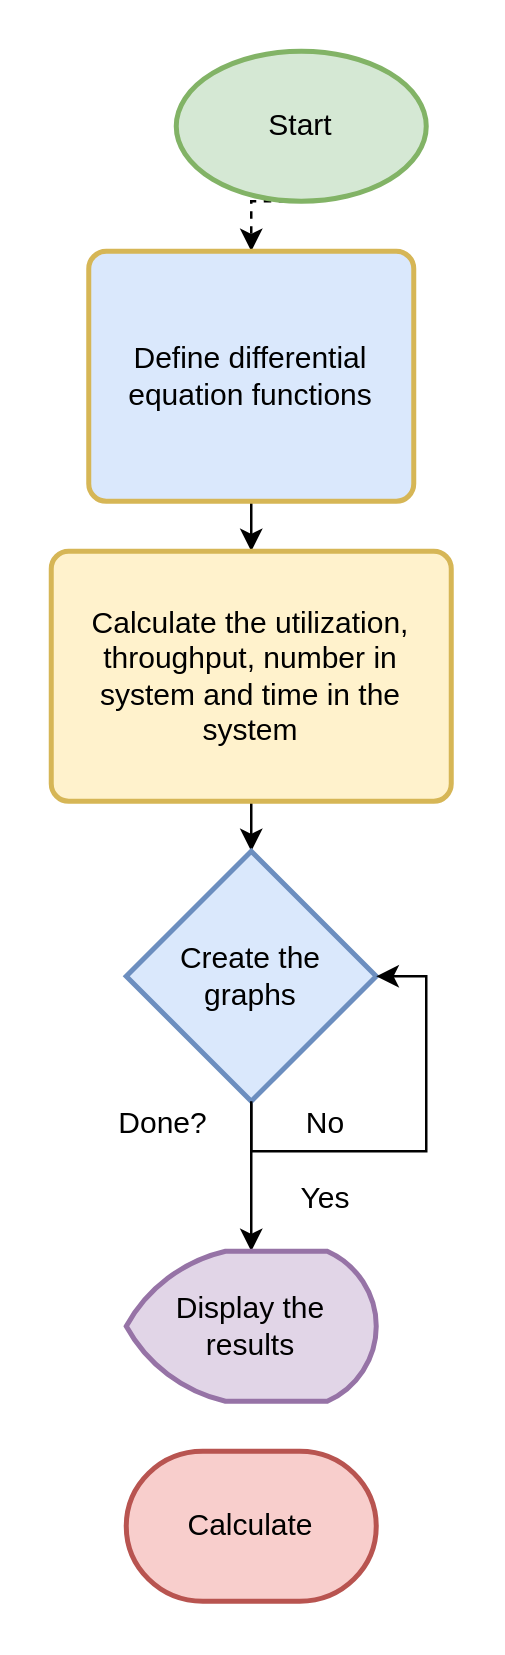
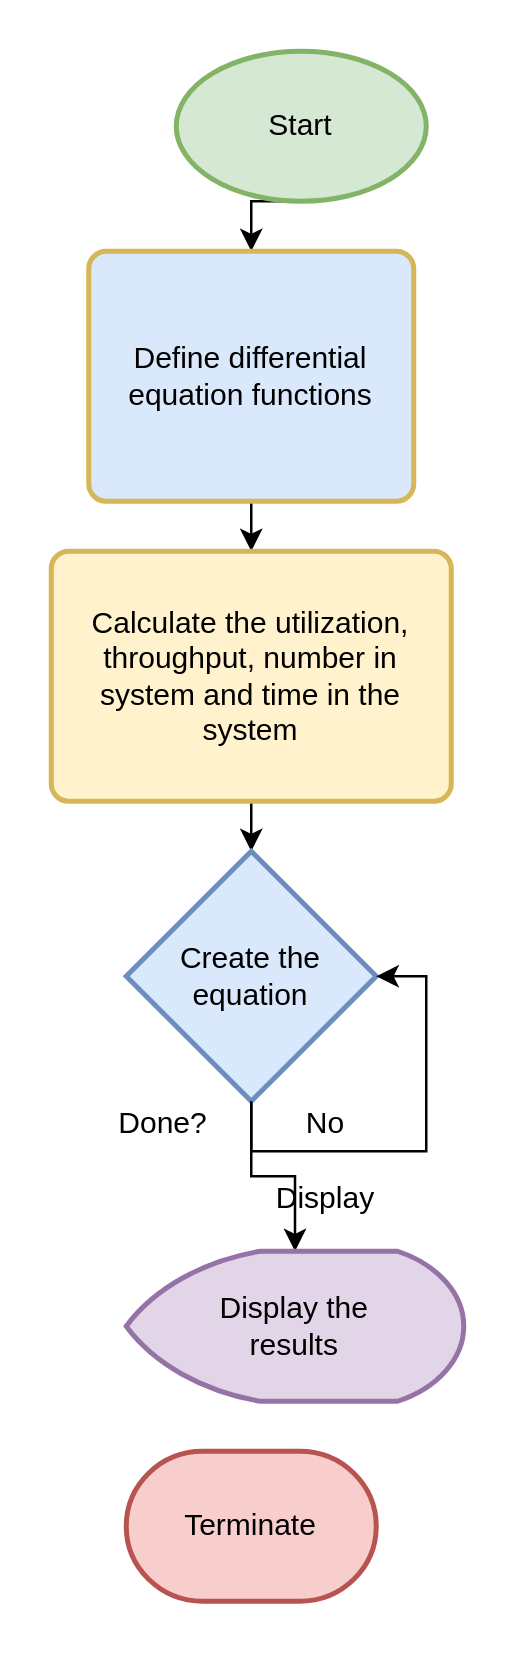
edge "Start" -> "Define differential equation functions": style dashed -> solid
node "Create the graphs": label "Create the graphs" -> "Create the equation"
node "Yes": label "Yes" -> "Display"
node "Display the results": size 250x150 -> 338x150
node "Calculate": label "Calculate" -> "Terminate"
